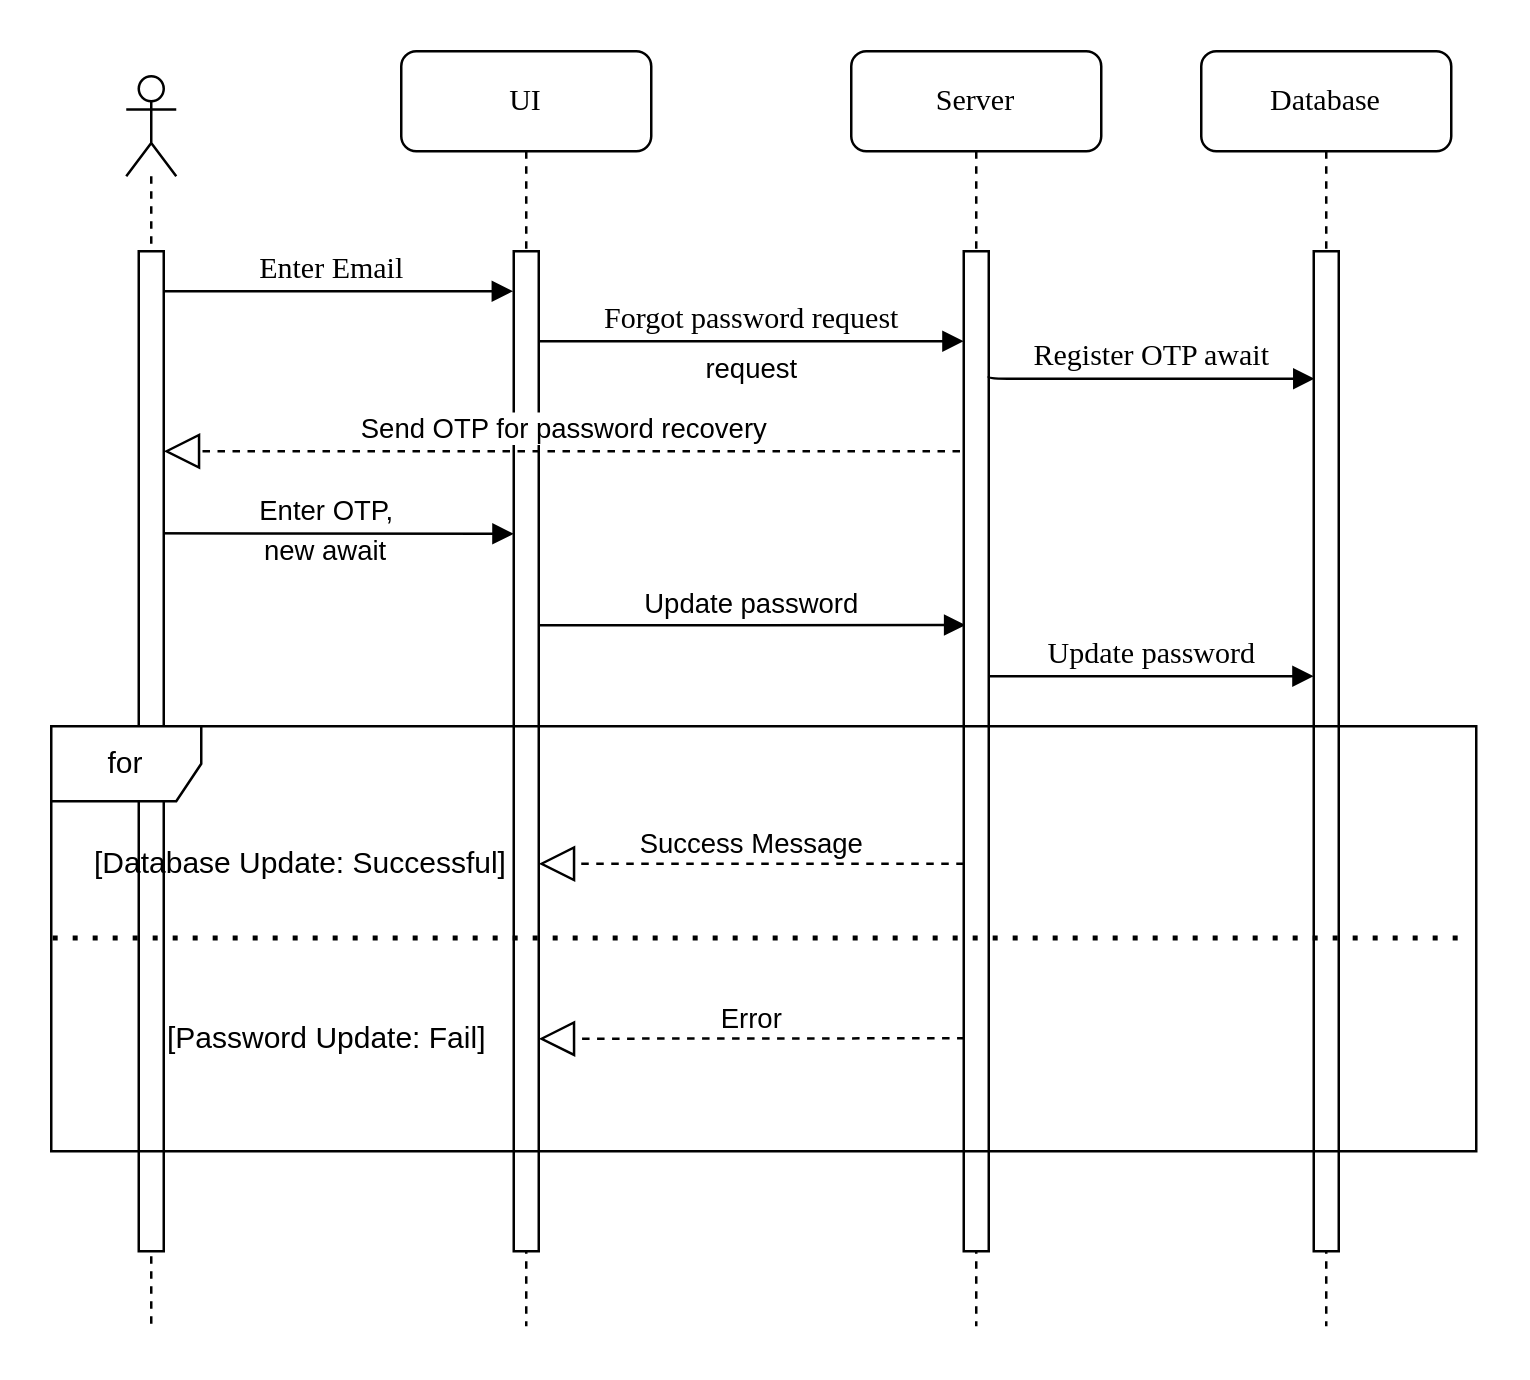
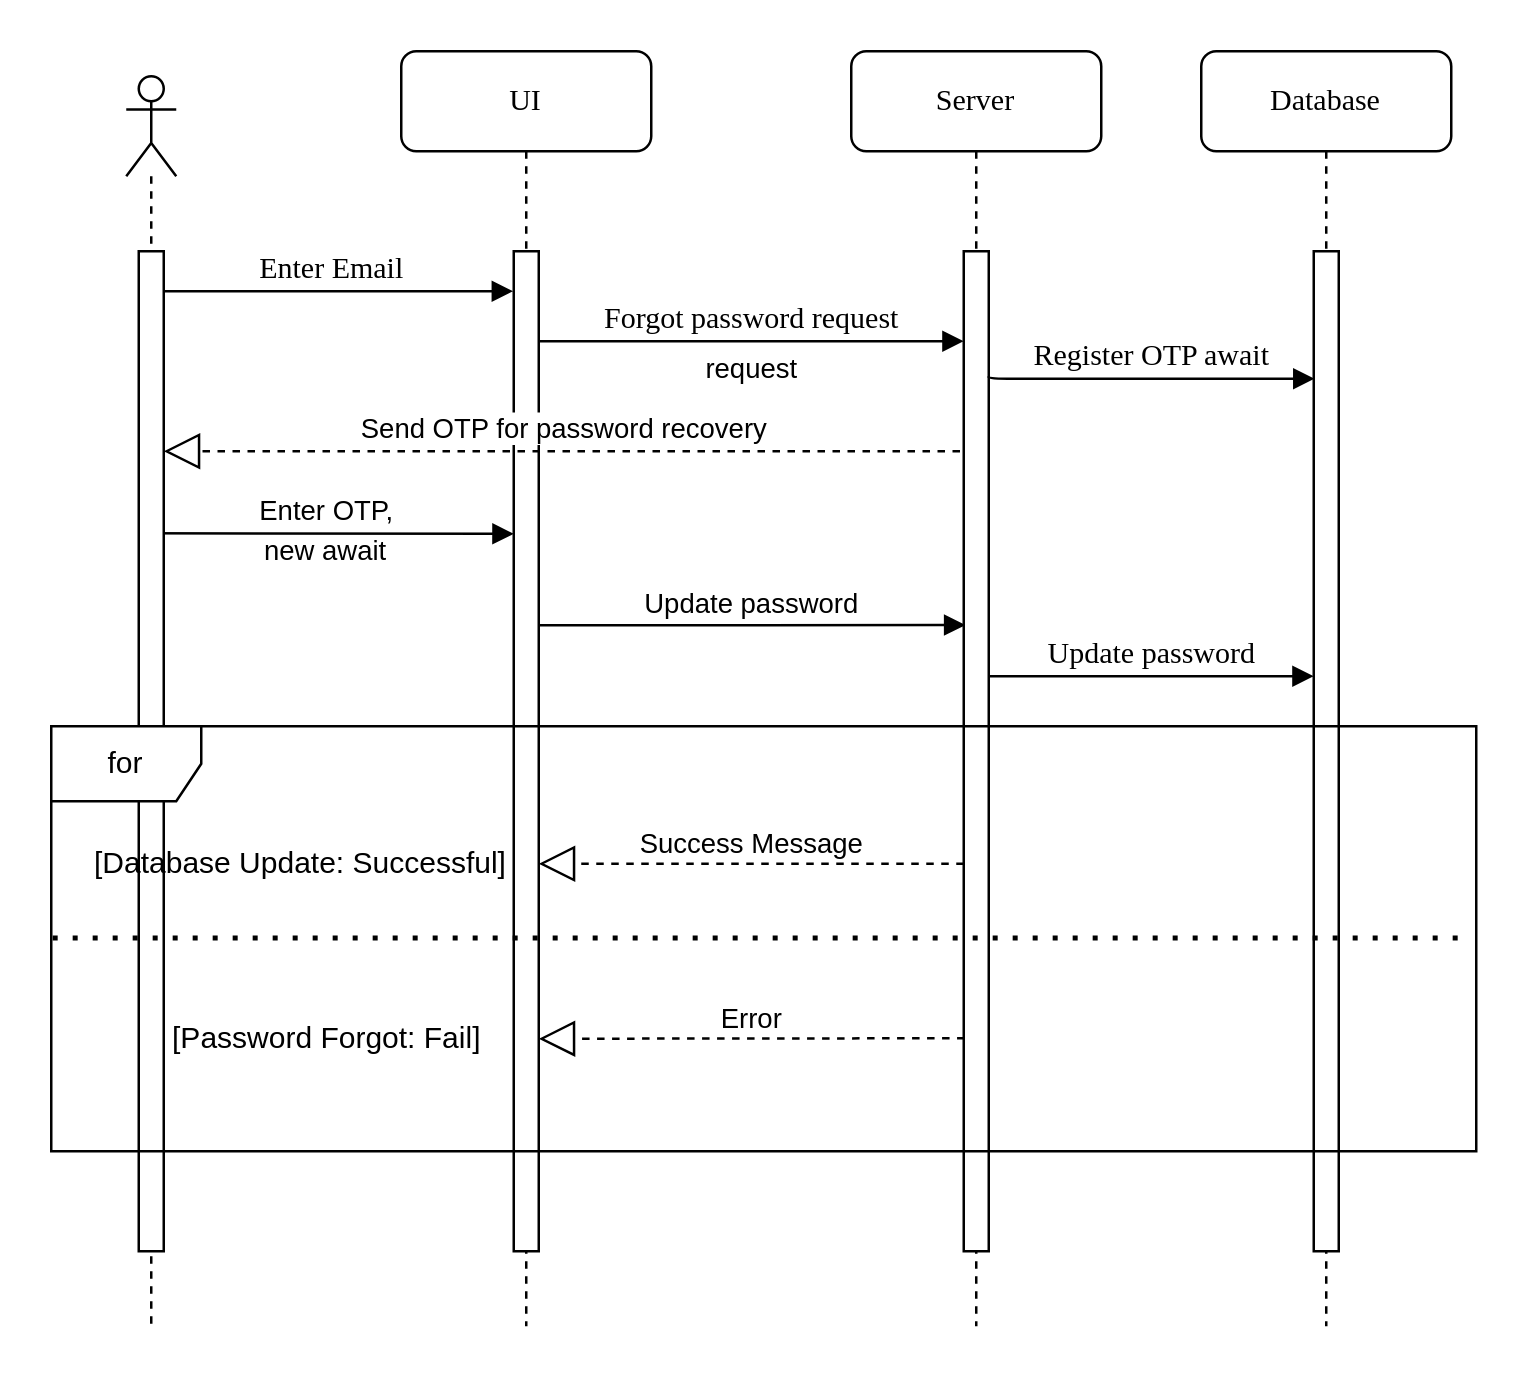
node "[Password Update: Fail]": label "[Password Update: Fail]" -> "[Password Forgot: Fail]"
